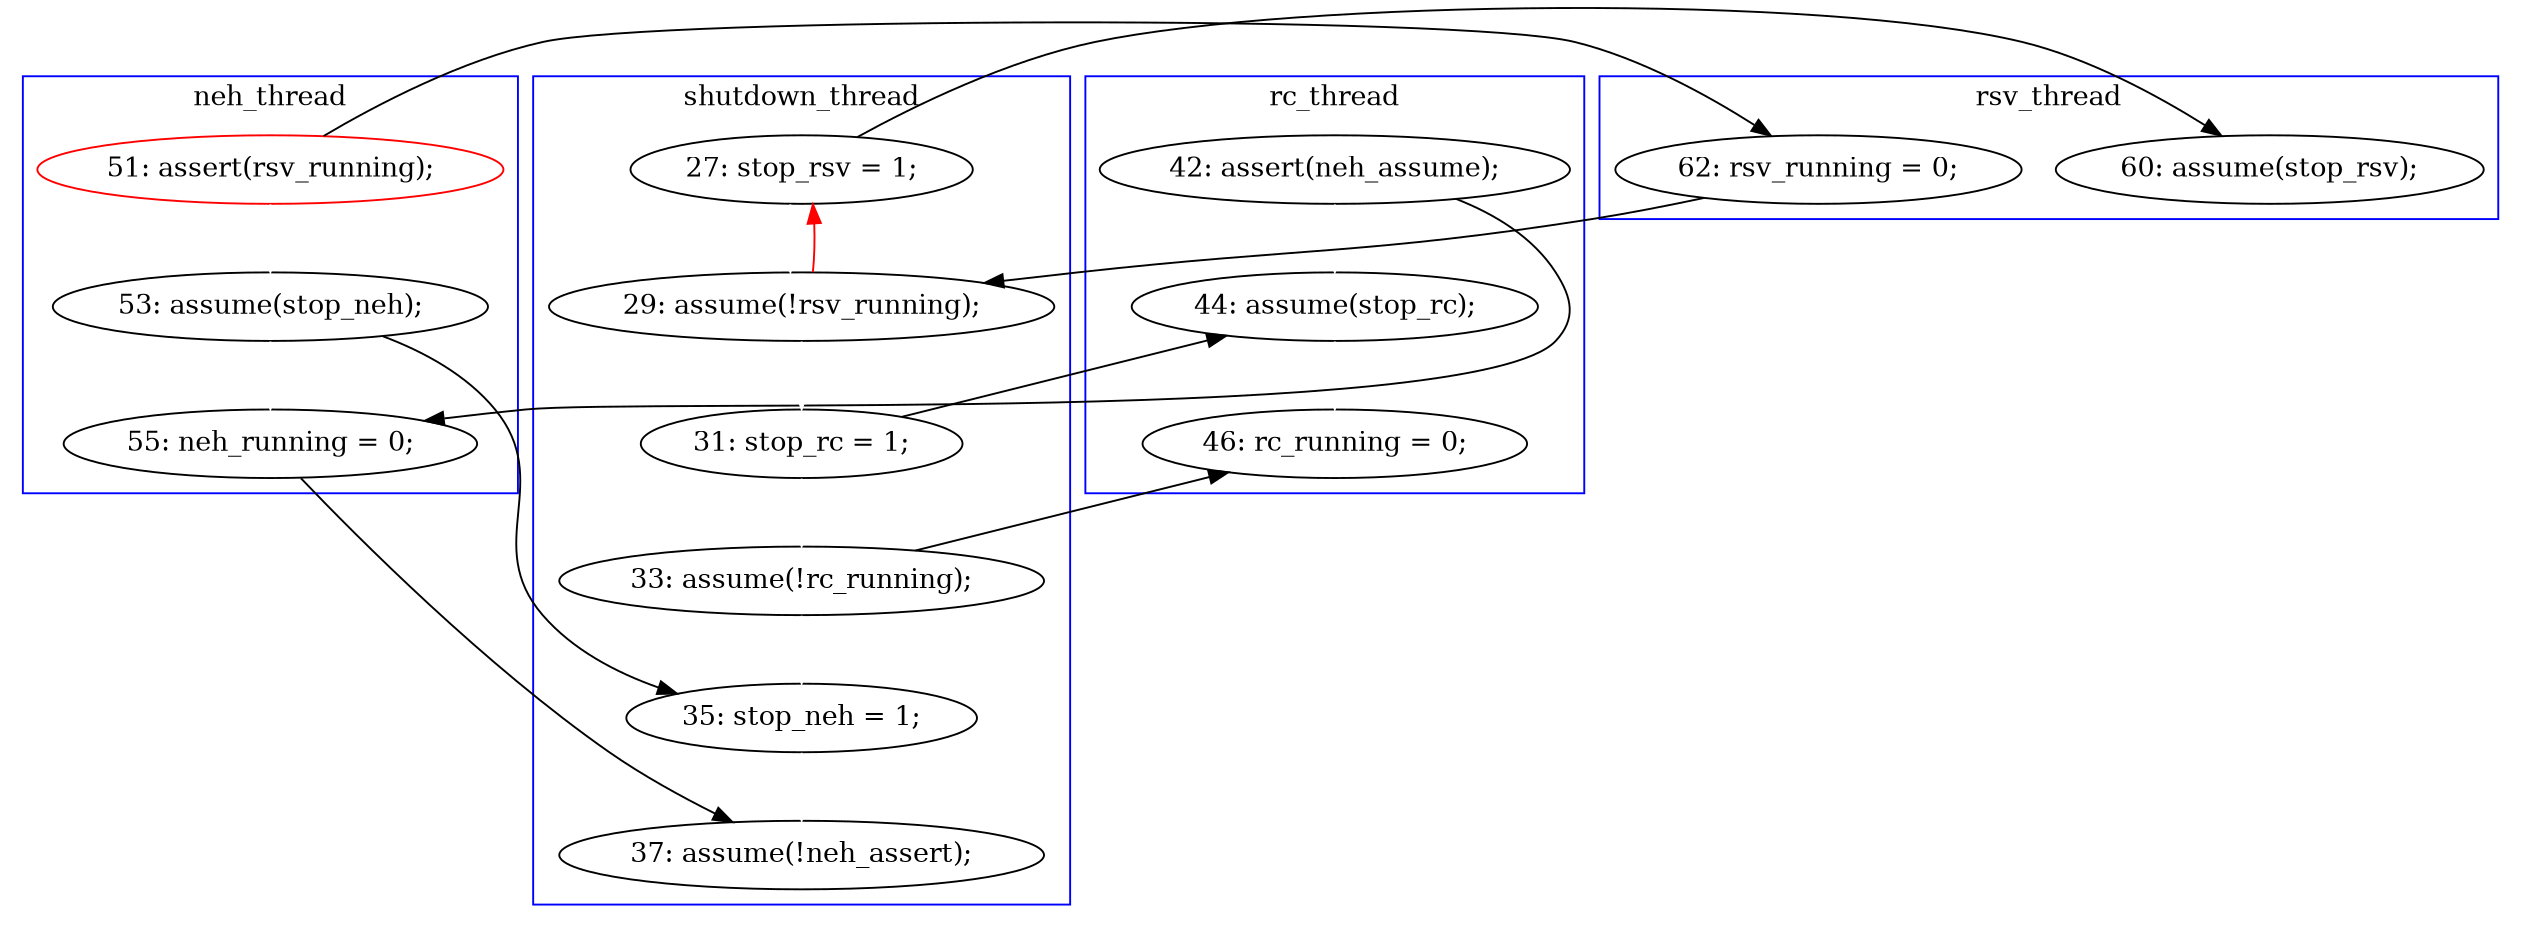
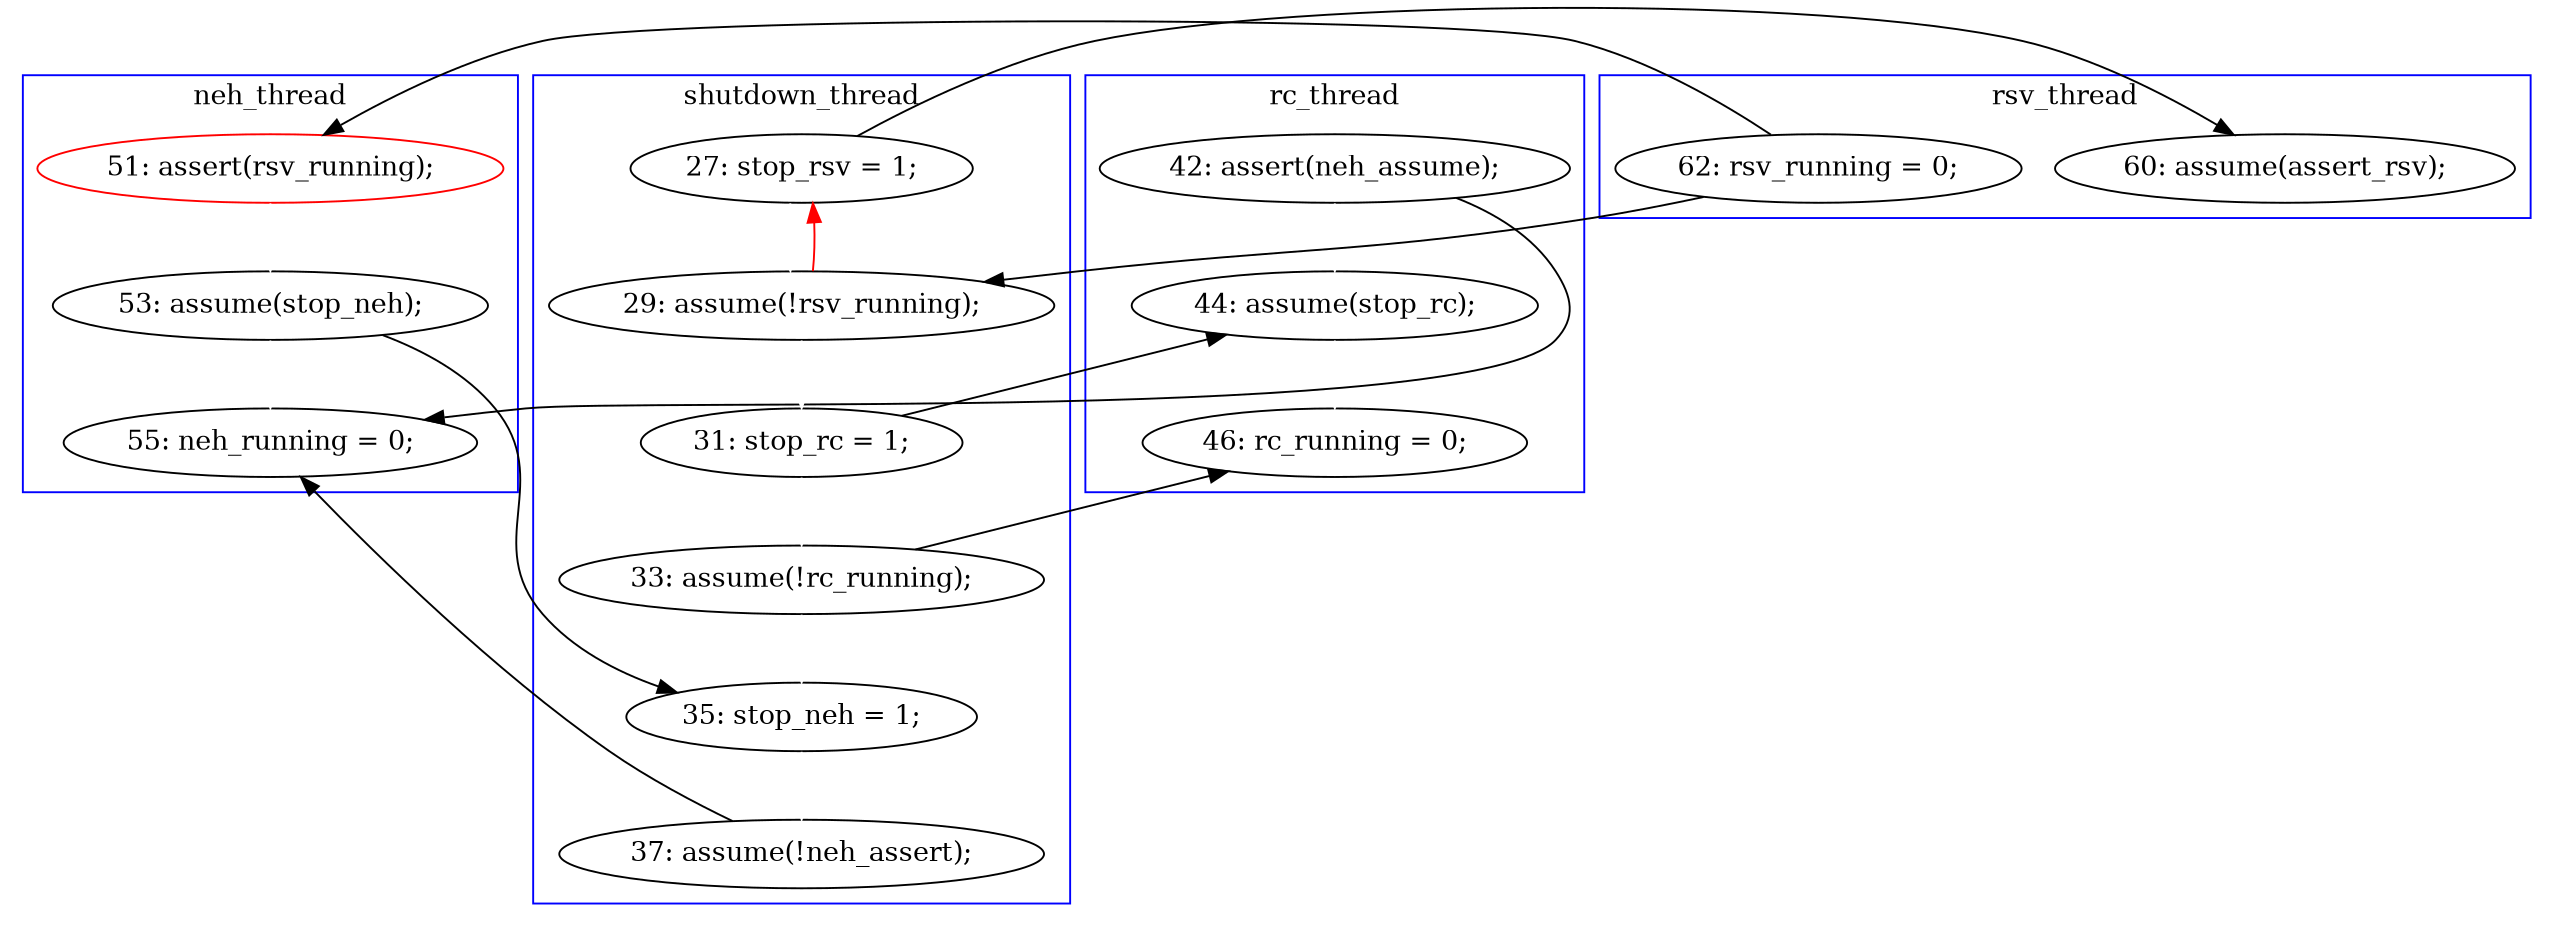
edge "51: assert(rsv_running);" -> "62: rsv_running = 0;": reversed
node "60: assume(stop_rsv);": label "60: assume(stop_rsv);" -> "60: assume(assert_rsv);"
edge "55: neh_running = 0;" -> "37: assume(!neh_assert);": reversed
